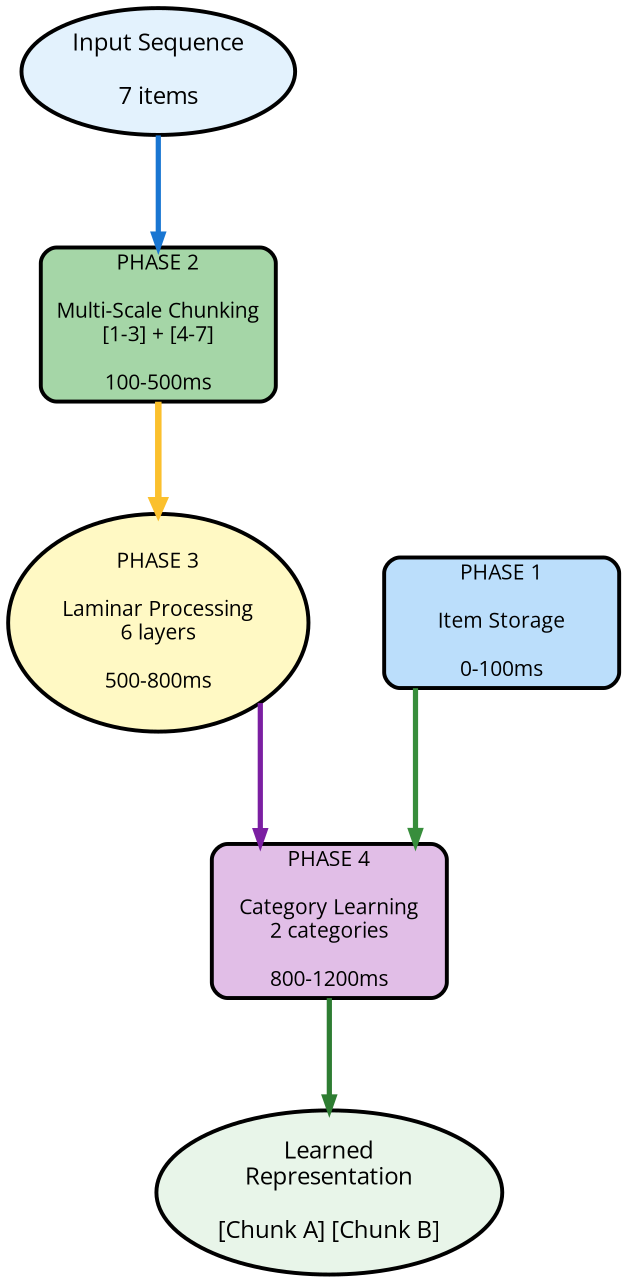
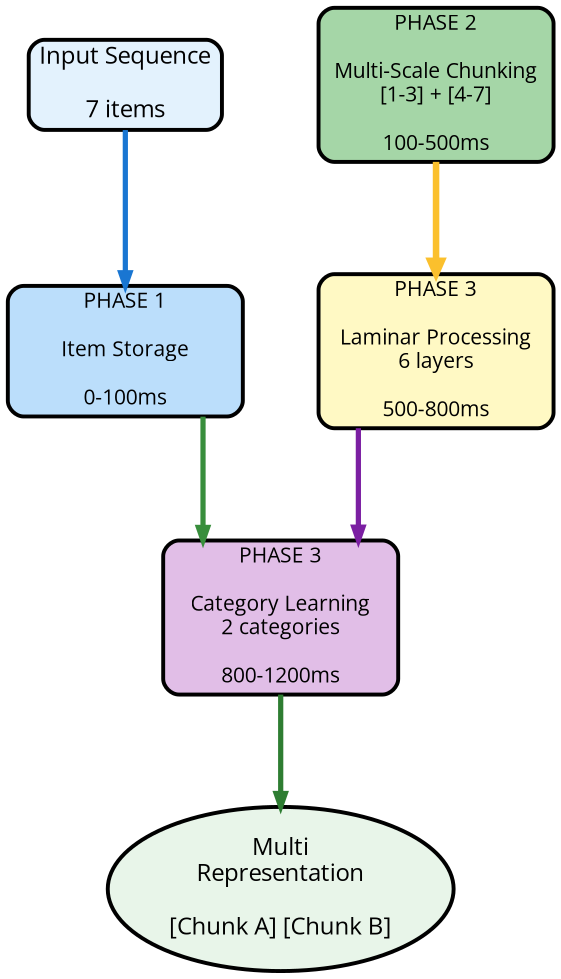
node "Input Sequence 7 items": shape ellipse -> box
edge "Input Sequence 7 items" -> "PHASE 2 Multi-Scale Chunking [1-3] + [4-7] 100-500ms": now "Input Sequence 7 items" -> "PHASE 1 Item Storage 0-100ms"
node "PHASE 3 Laminar Processing 6 layers 500-800ms": shape ellipse -> box
node "PHASE 4 Category Learning 2 categories 800-1200ms": label "PHASE 4 Category Learning 2 categories 800-1200ms" -> "PHASE 3 Category Learning 2 categories 800-1200ms"
node "Learned Representation [Chunk A] [Chunk B]": label "Learned Representation [Chunk A] [Chunk B]" -> "Multi Representation [Chunk A] [Chunk B]"
